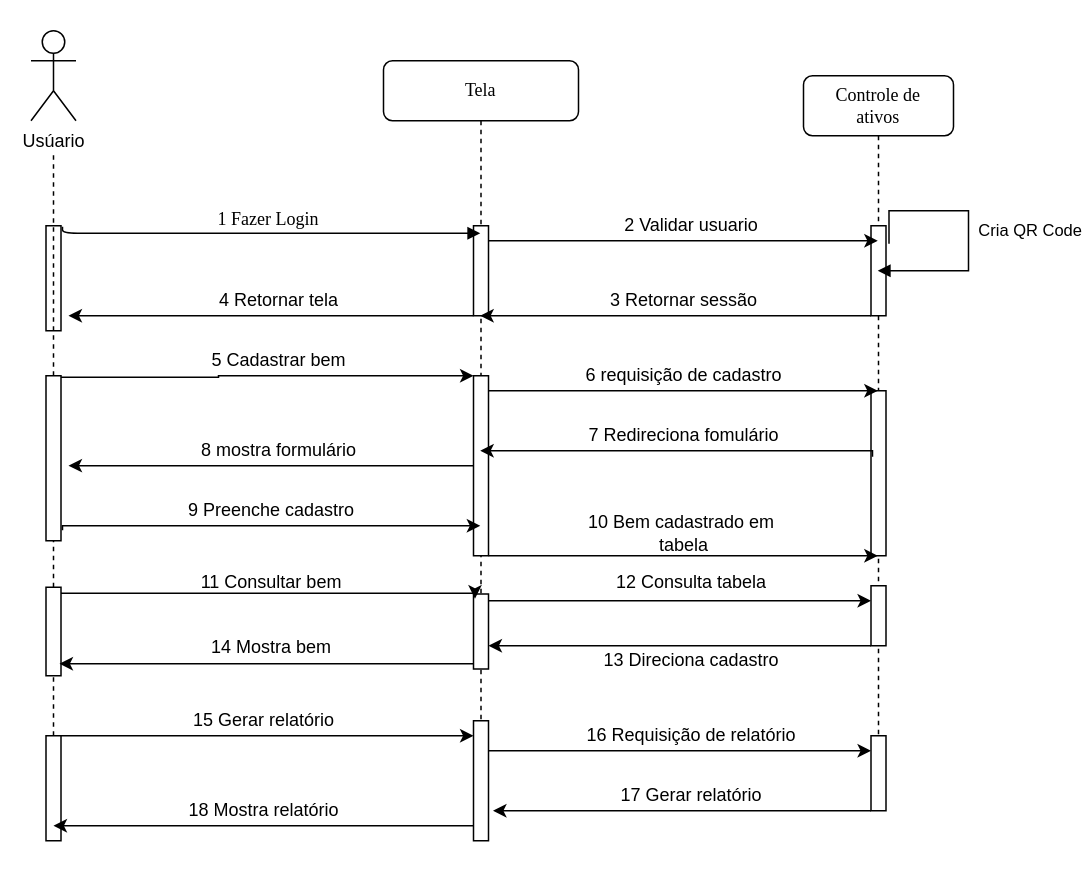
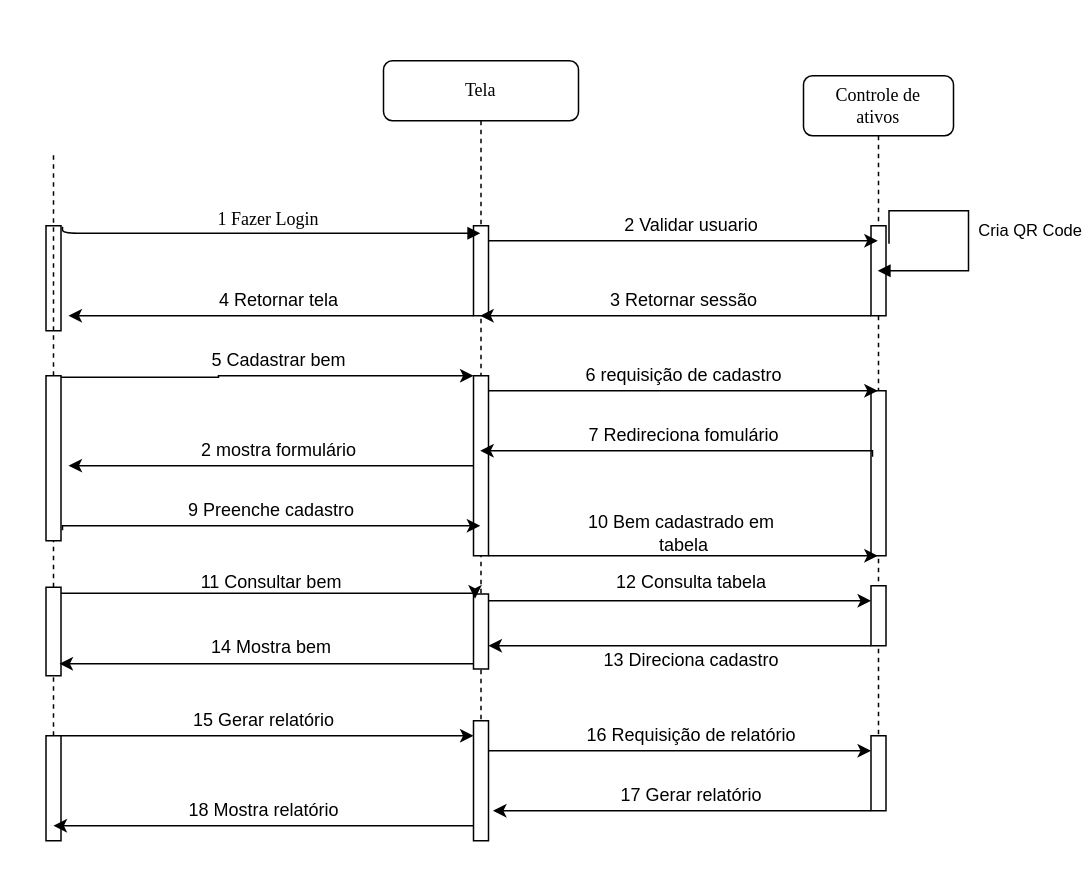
node "Usúario": removed
node "8 mostra formulário": label "8 mostra formulário" -> "2 mostra formulário"
